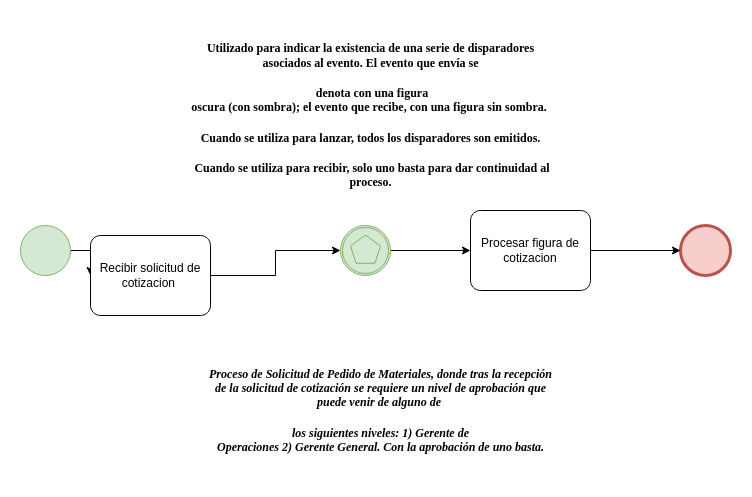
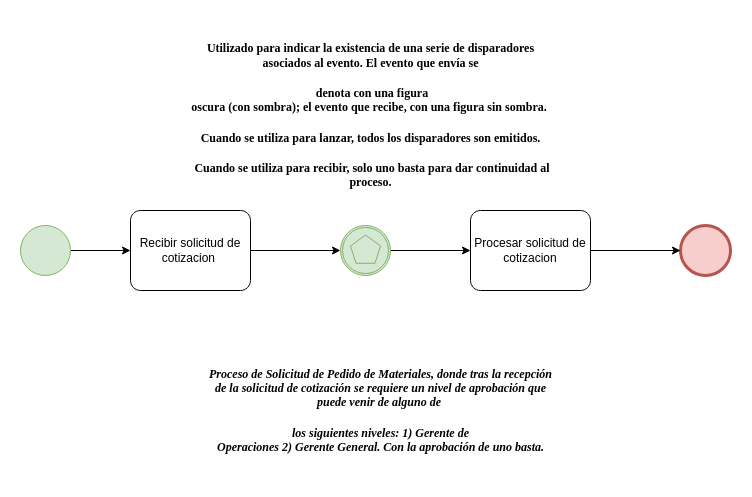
node "Procesar figura de cotizacion": label "Procesar figura de cotizacion" -> "Procesar solicitud de cotizacion"
node "Recibir solicitud de cotizacion": moved (151, 276) -> (191, 251)
